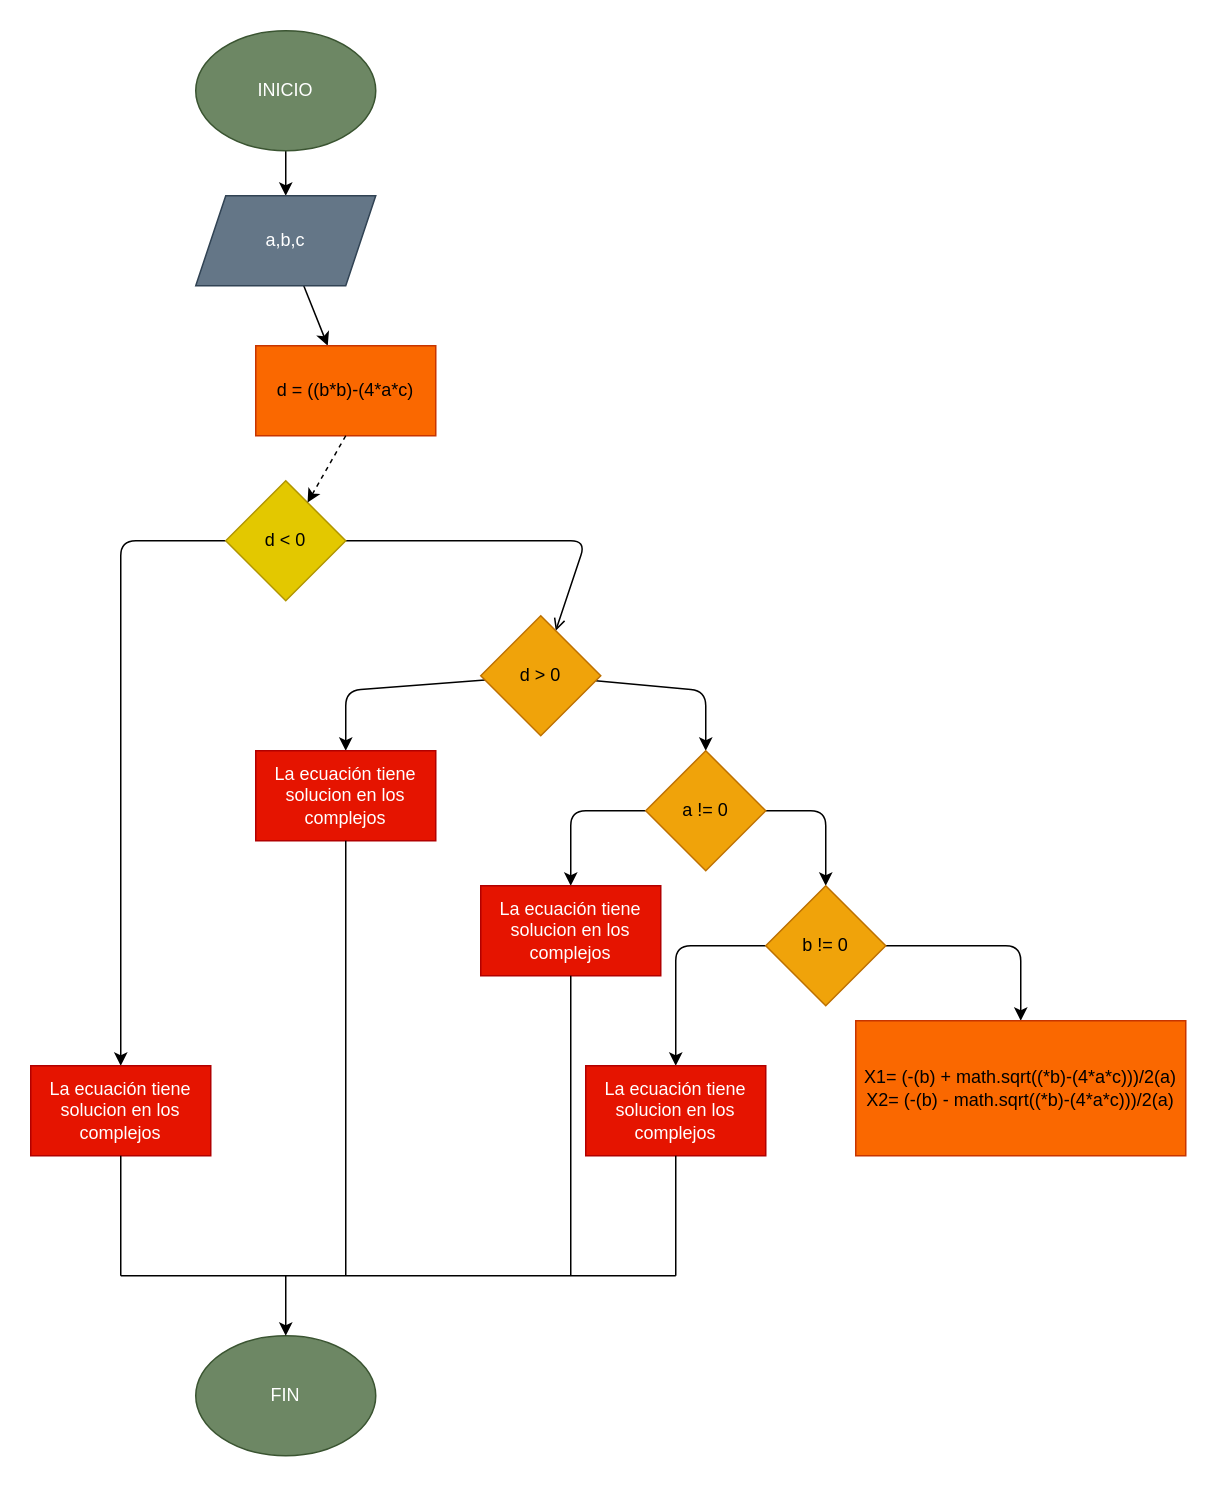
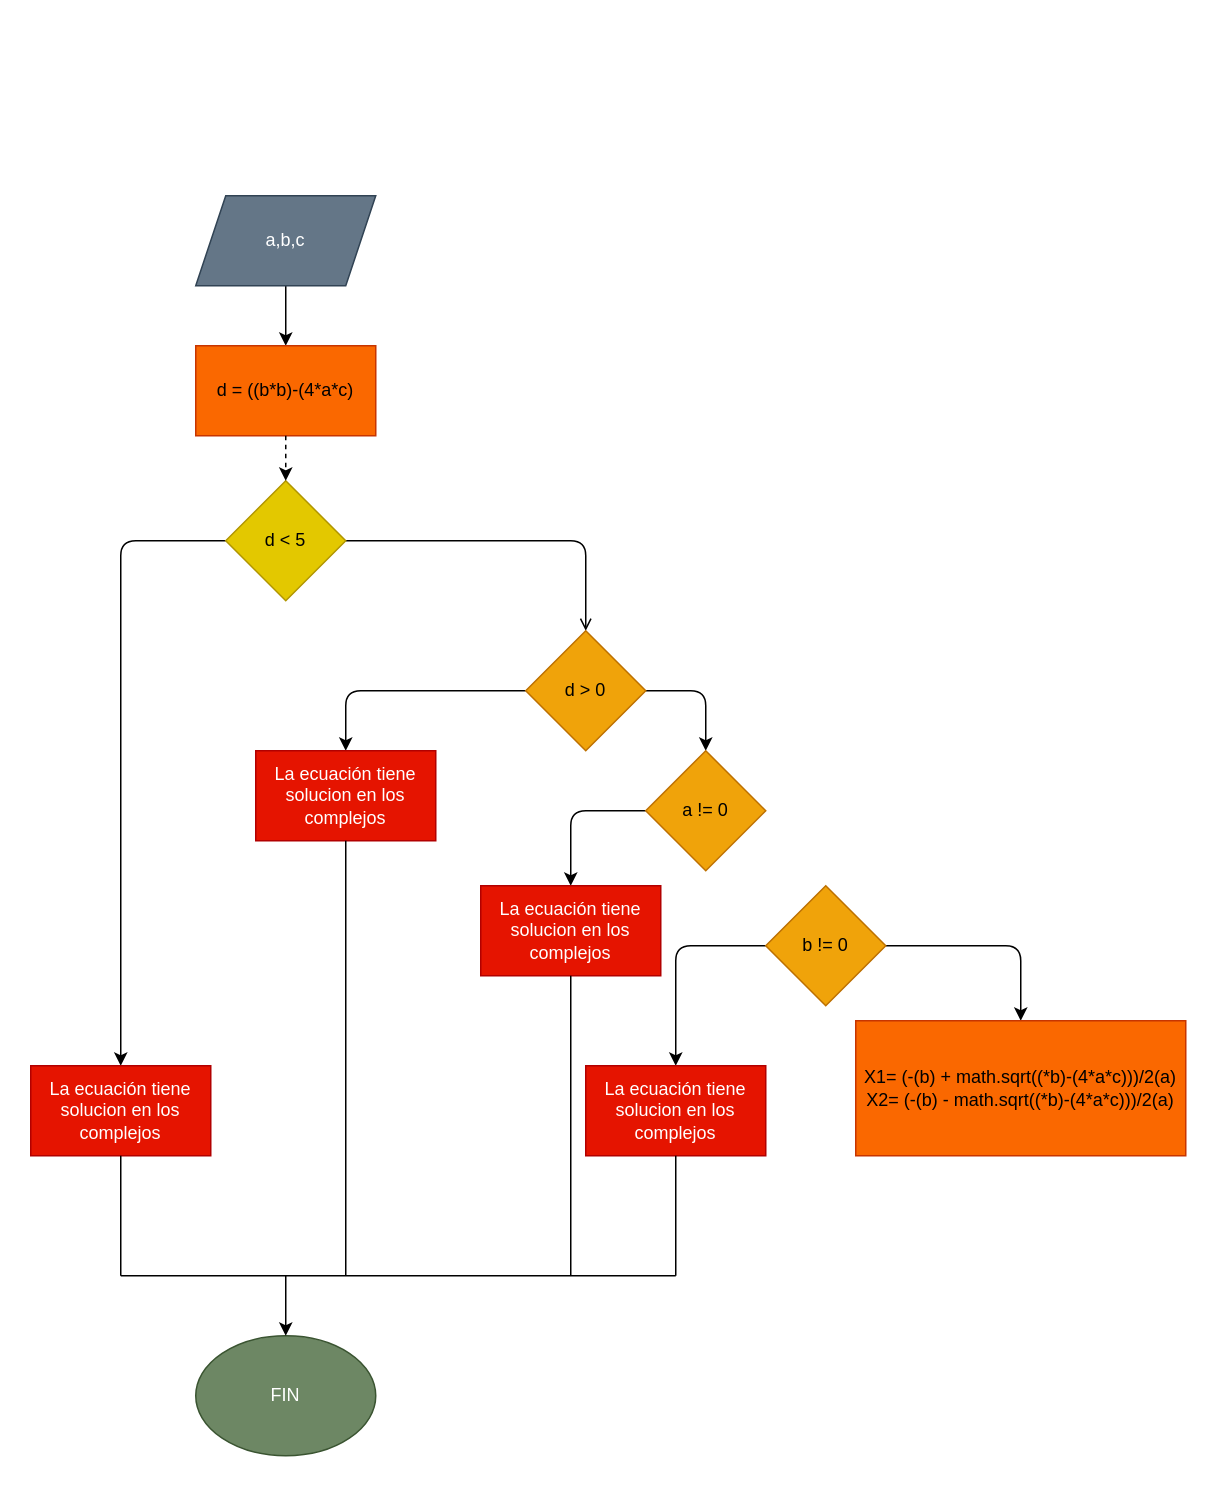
node "INICIO": removed
edge "INICIO" -> "a,b,c": removed
node "d = ((b*b)-(4*a*c)": moved (346, 391) -> (286, 391)
node "d < 0": label "d < 0" -> "d < 5"
node "d > 0": moved (541, 676) -> (586, 691)
edge "a != 0" -> "b != 0": removed
